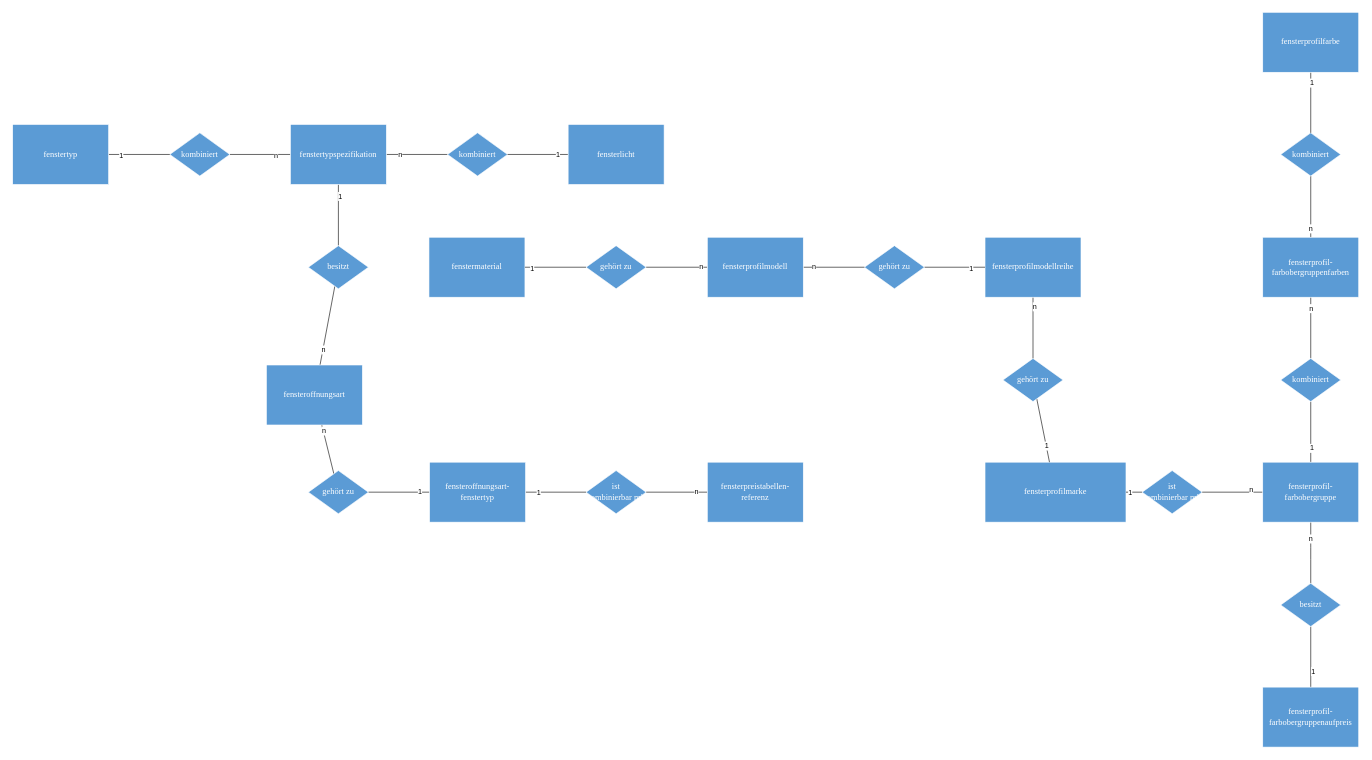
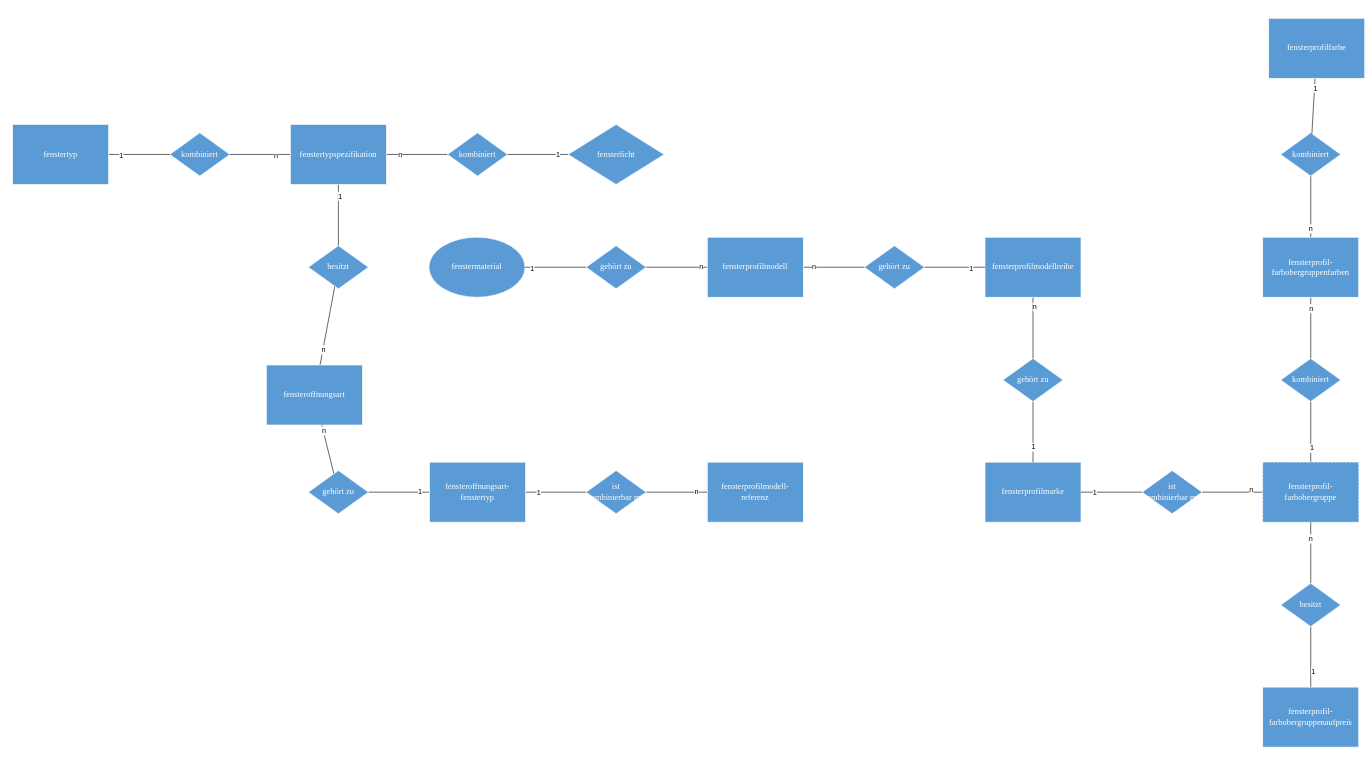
node "fensterprofilfarbe": moved (1311, 42) -> (1317, 48)
node "fensterlicht": shape rectangle -> diamond
node "fenstermaterial": shape rectangle -> ellipse
node "fensterpreistabellen-referenz": label "fensterpreistabellen-referenz" -> "fensterprofilmodell-referenz"
node "fensterprofilmarke": size 141x60 -> 96x60
node "fensterprofil-farbobergruppe": style solid -> dashed
